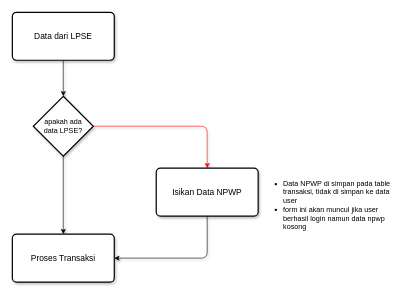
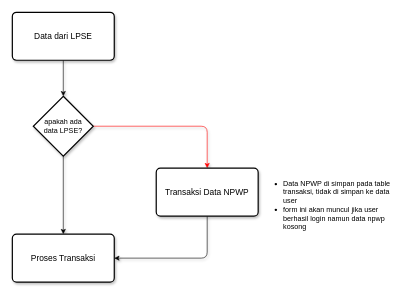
node "Isikan Data NPWP": label "Isikan Data NPWP" -> "Transaksi Data NPWP"
